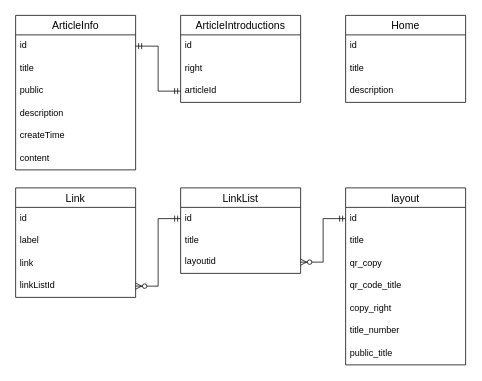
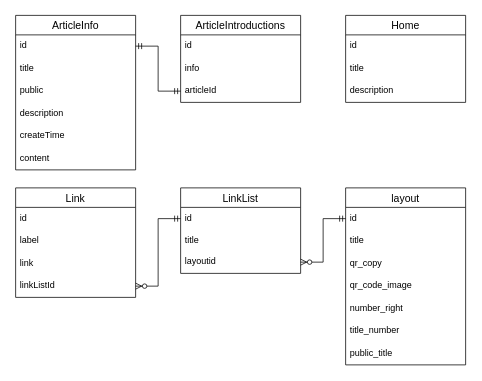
node "right": label "right" -> "info"
node "qr_code_title": label "qr_code_title" -> "qr_code_image"
node "copy_right": label "copy_right" -> "number_right"
